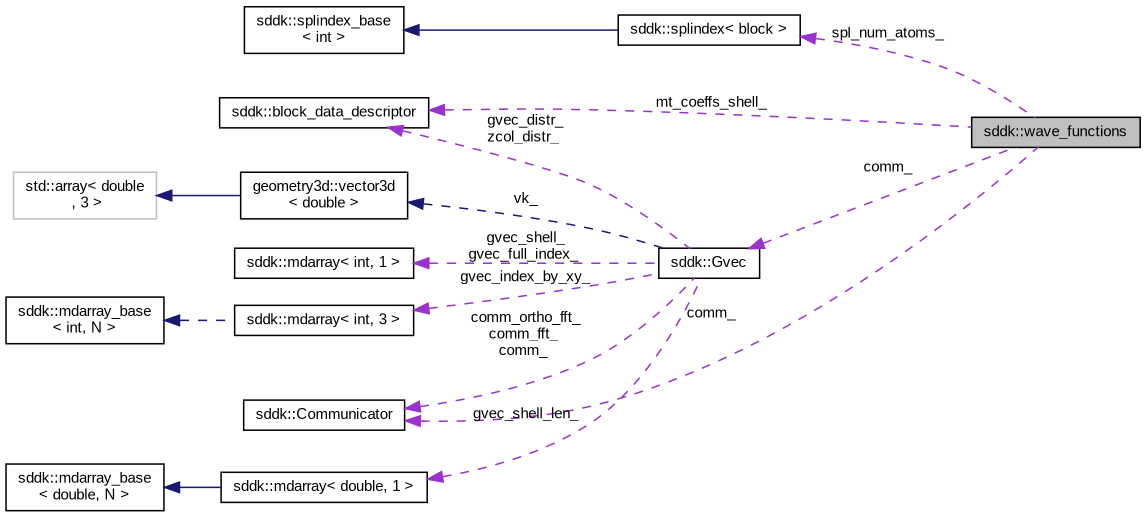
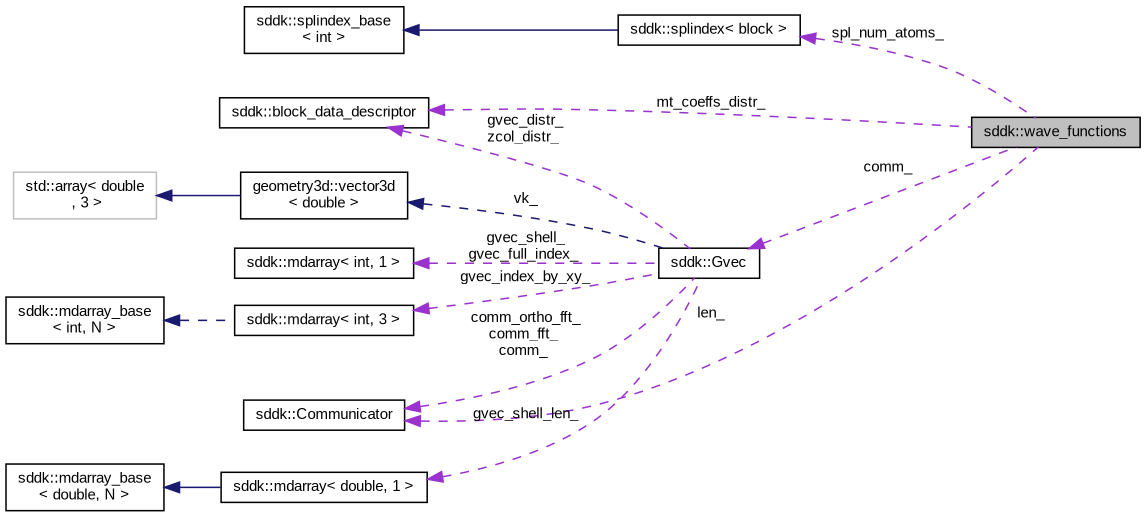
edge "sddk::wave_functions" -> "sddk::block_data_descriptor": label " mt_coeffs_shell_" -> " mt_coeffs_distr_"
edge "sddk::wave_functions" -> "sddk::Communicator": label " comm_" -> " len_"
